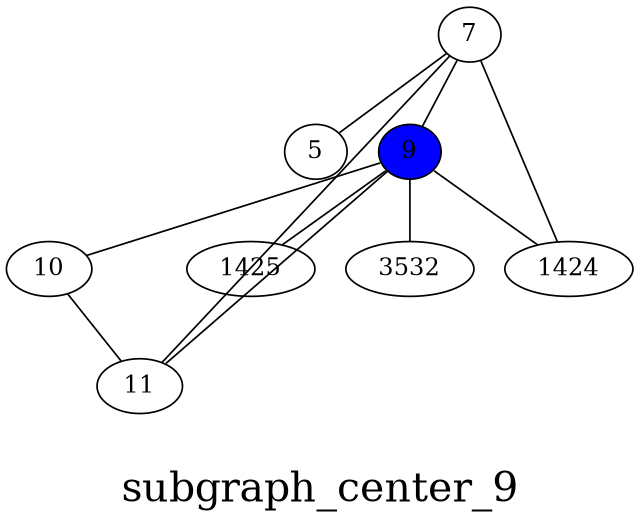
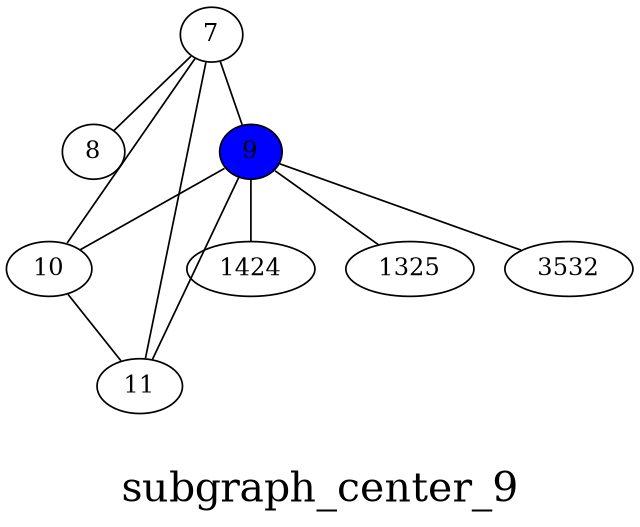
edge "7" -- "1424": now "7" -- "10"
node "5": label "5" -> "8"
node "1425": label "1425" -> "1325"
